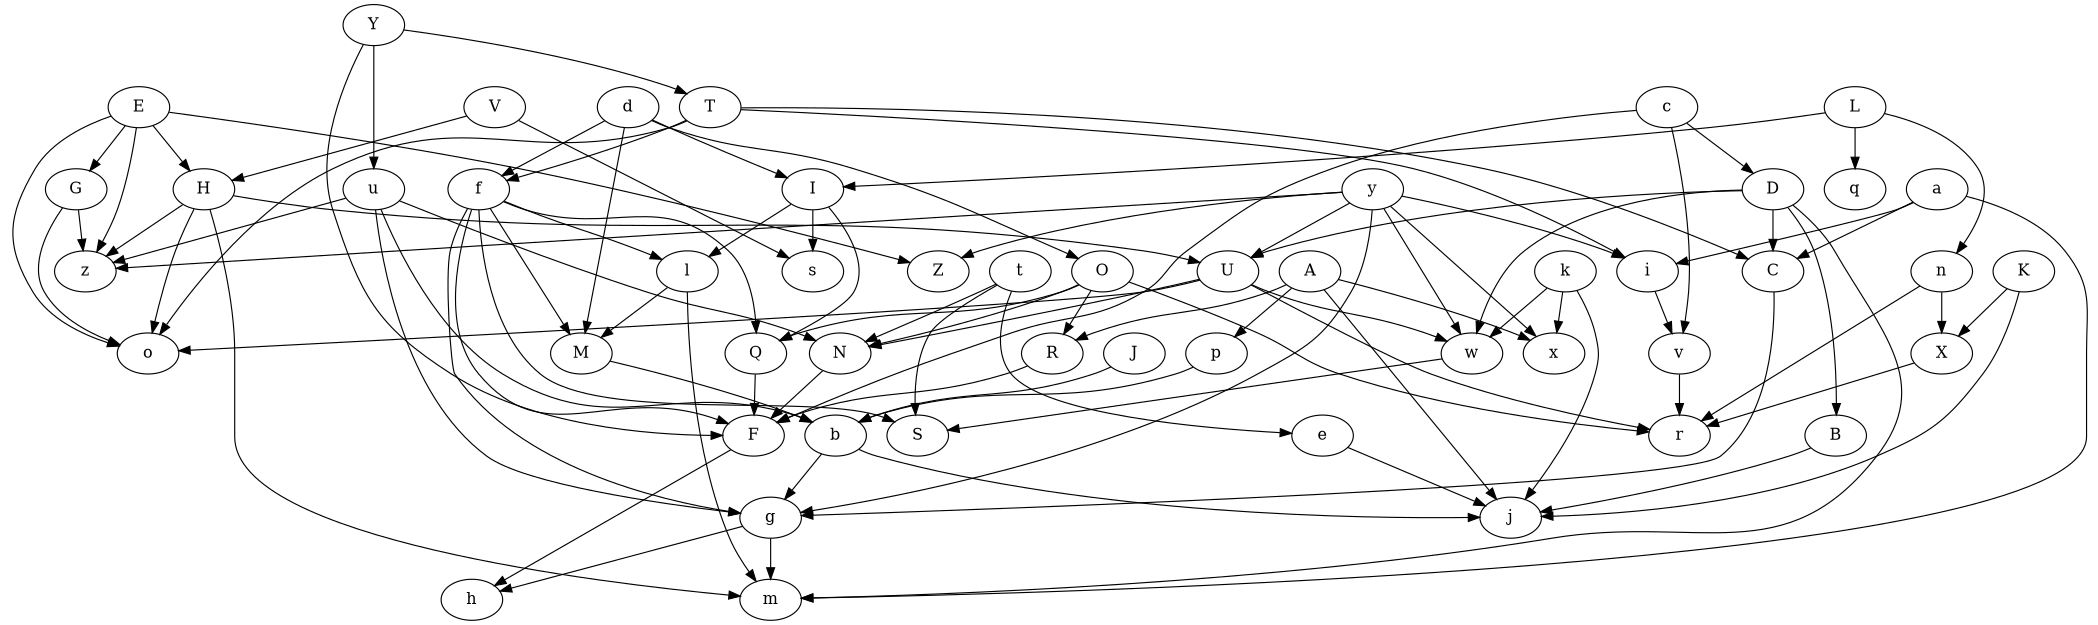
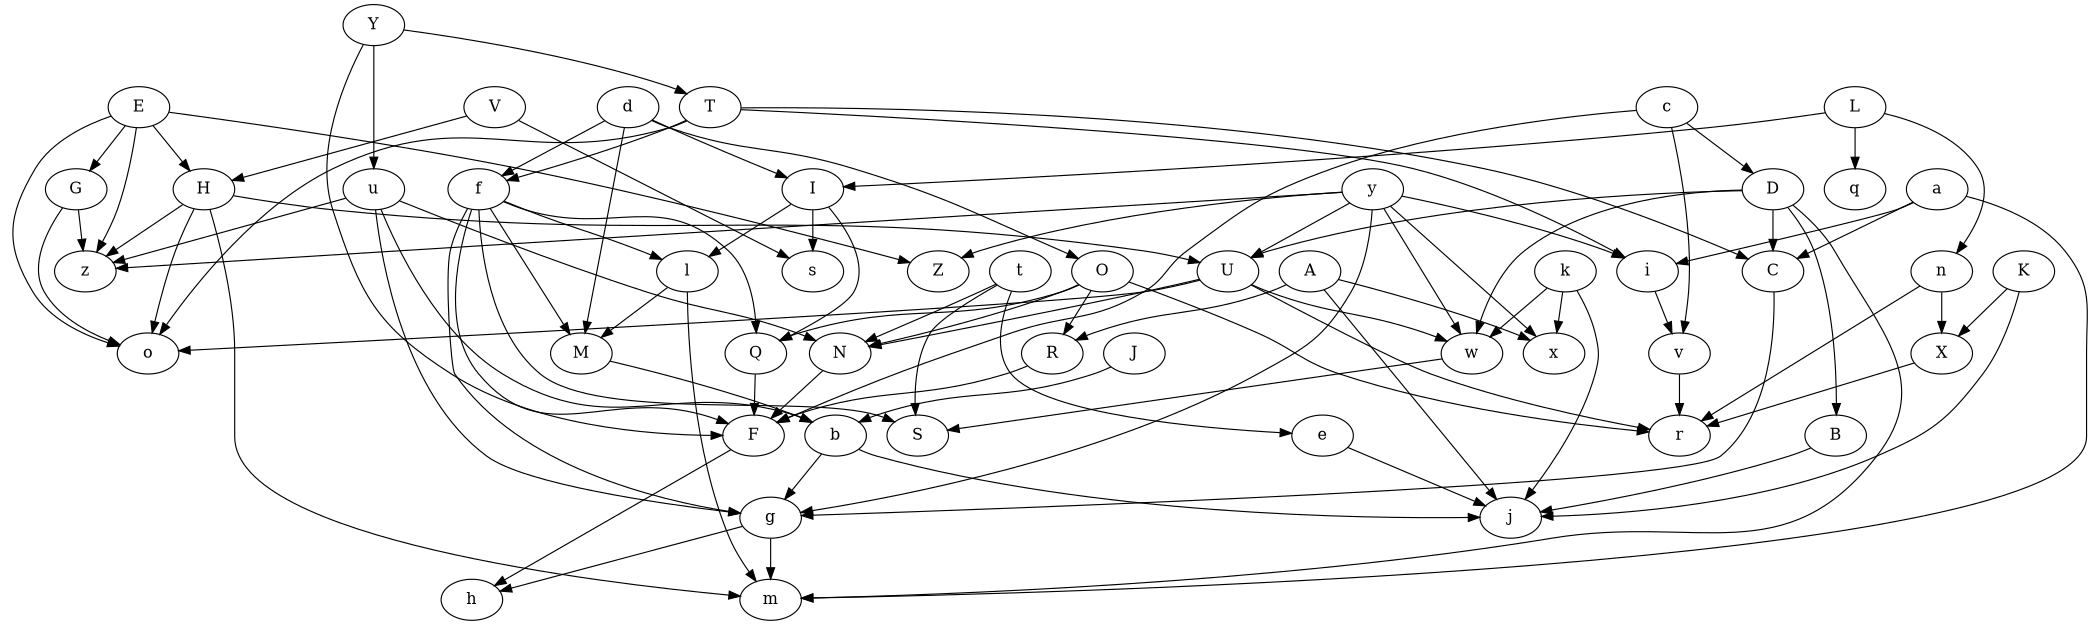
node "p": removed
